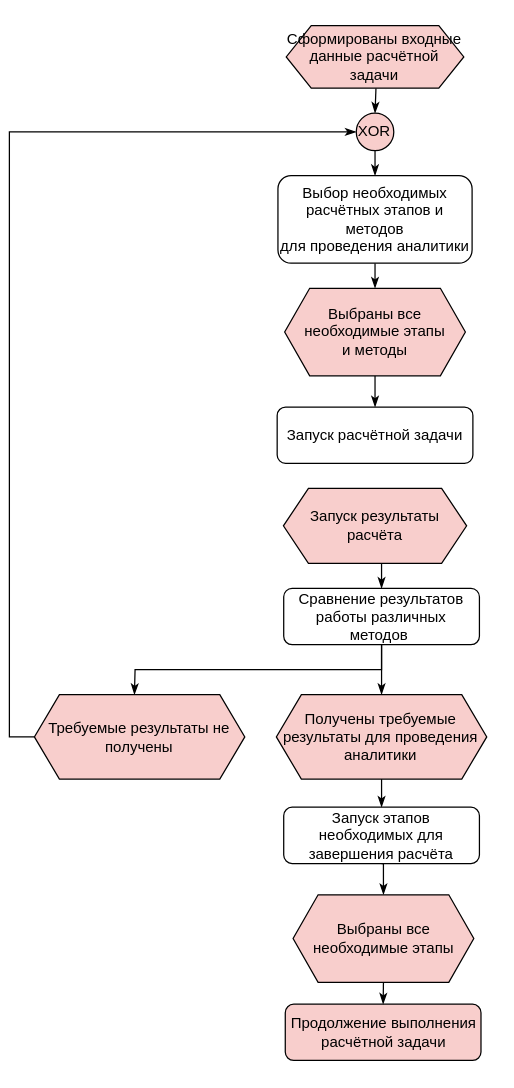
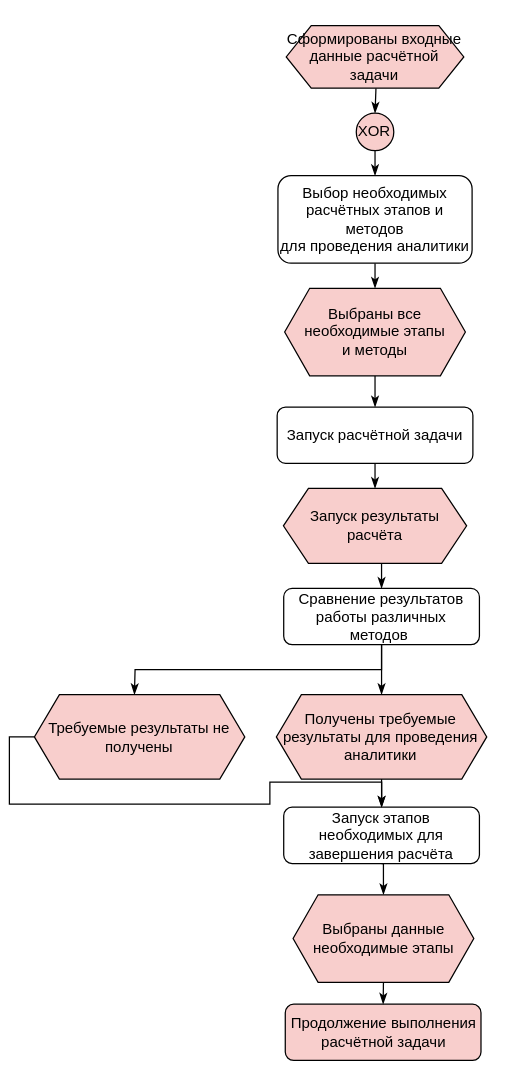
edge "Требуемые результаты не получены" -> "XOR": now "Требуемые результаты не получены" -> "Запуск этапов необходимых для завершения расчёта"
edge "Запуск расчётной задачи" -> "Запуск результаты расчёта": added
node "Выбраны все необходимые этапы": label "Выбраны все необходимые этапы" -> "Выбраны данные необходимые этапы"
